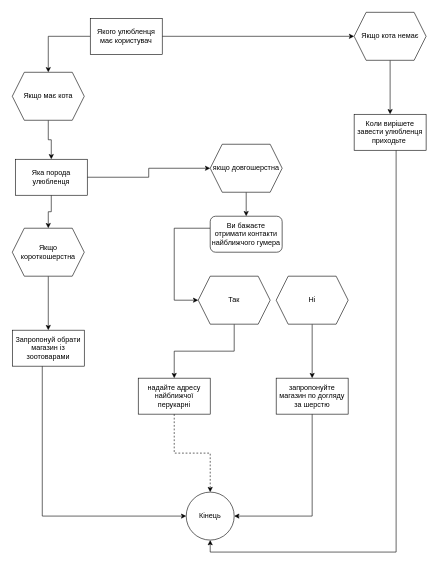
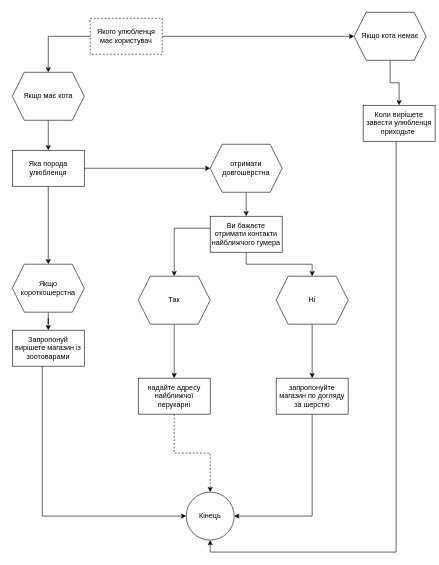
node "Якого улюбленця має користувач": style solid -> dashed
node "Коли вирішете завести улюбленця приходьте": moved (390, 132) -> (399, 123)
node "якщо довгошерстна": label "якщо довгошерстна" -> "отримати довгошерстна"
node "Яка порода улюбленця": moved (51, 177) -> (48, 168)
node "Ви бажаєте отримати контакти найближчого гумера": shape rounded rectangle -> rectangle
node "Якщо короткошерстна": moved (48, 252) -> (48, 288)
edge "Ви бажаєте отримати контакти найближчого гумера" -> "Ні": added
node "Так": moved (234, 300) -> (174, 300)
node "Запропонуй обрати магазин із зоотоварами": label "Запропонуй обрати магазин із зоотоварами" -> "Запропонуй вирішете магазин із зоотоварами"
